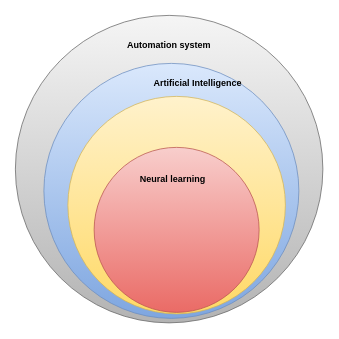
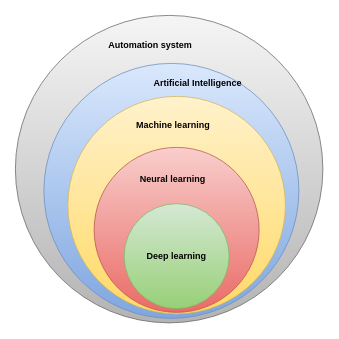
node "Automation system": moved (169, 45) -> (150, 45)
node "Machine learning": added
node "Deep learning": added
